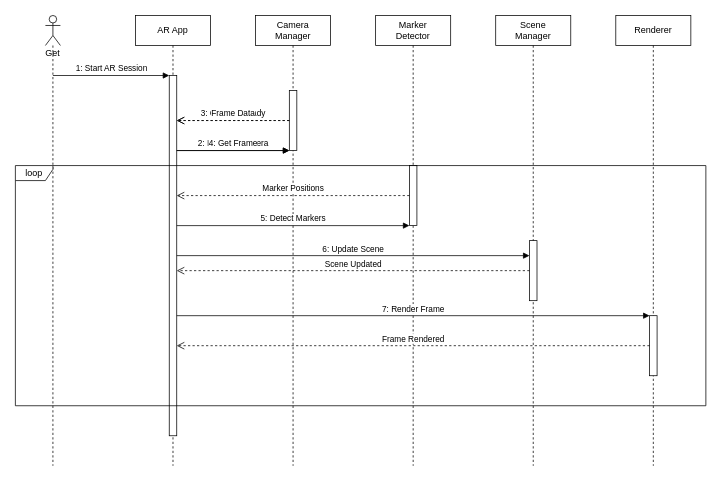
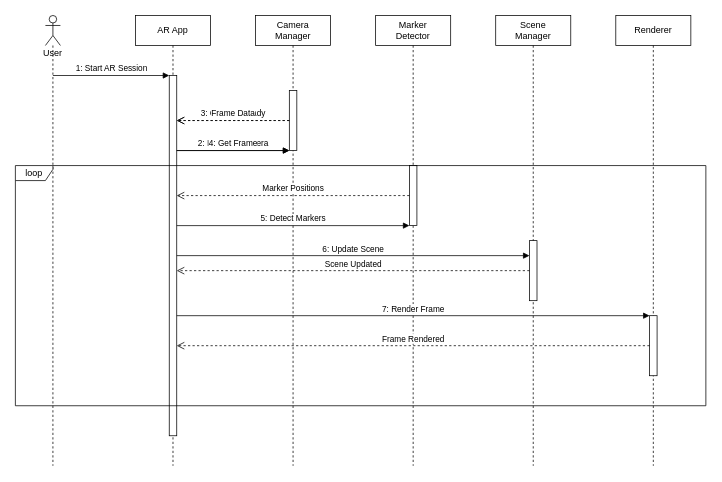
node "Get": label "Get" -> "User"
